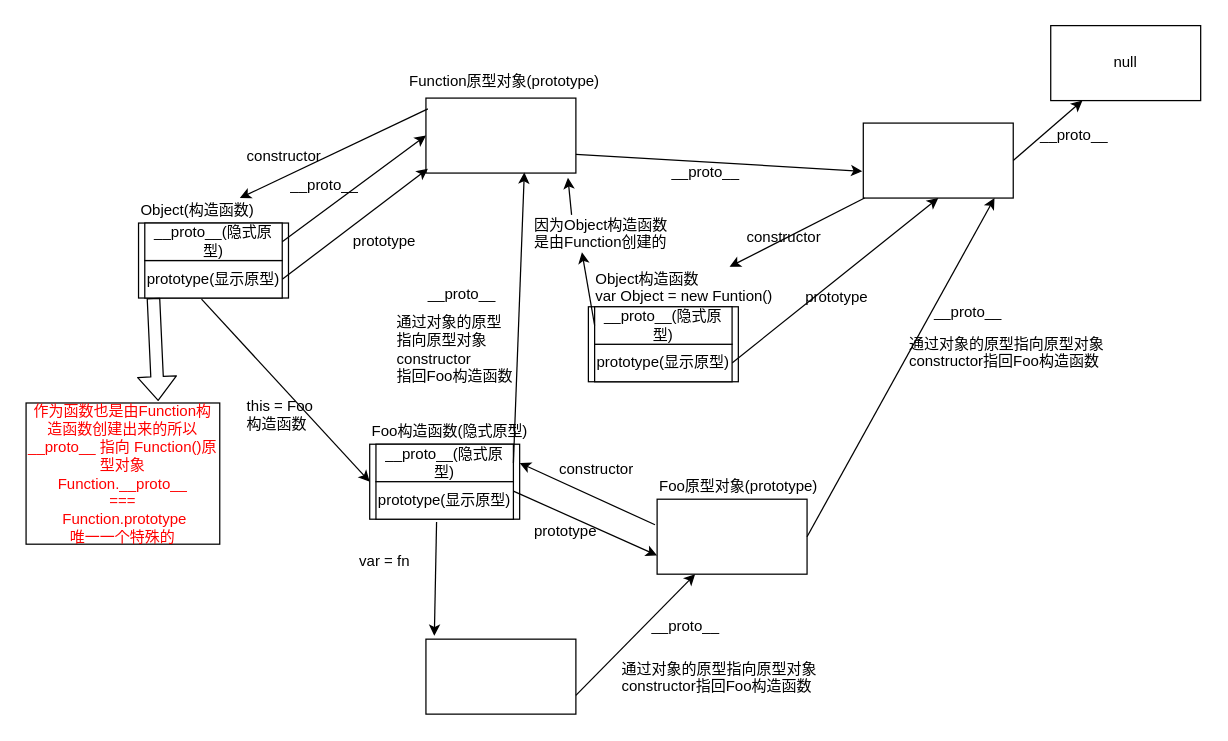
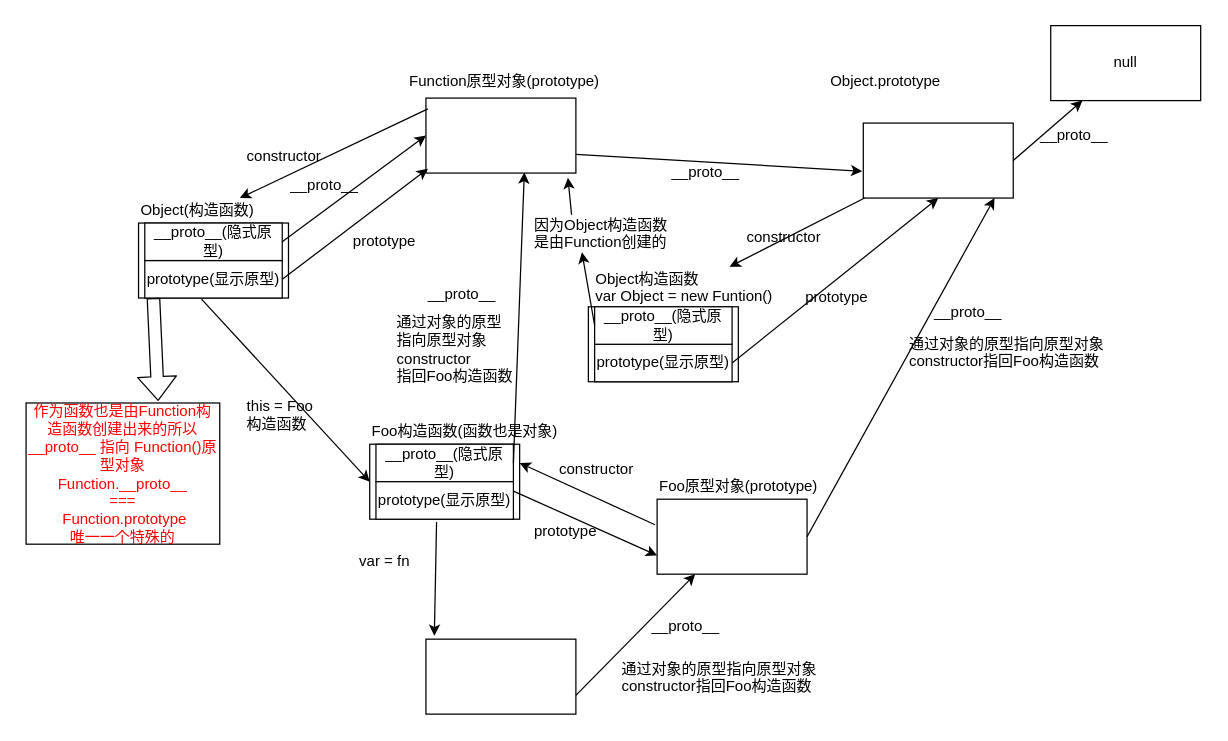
node "Object.prototype": added
node "Foo构造函数(隐式原型)": label "Foo构造函数(隐式原型)" -> "Foo构造函数(函数也是对象)"
